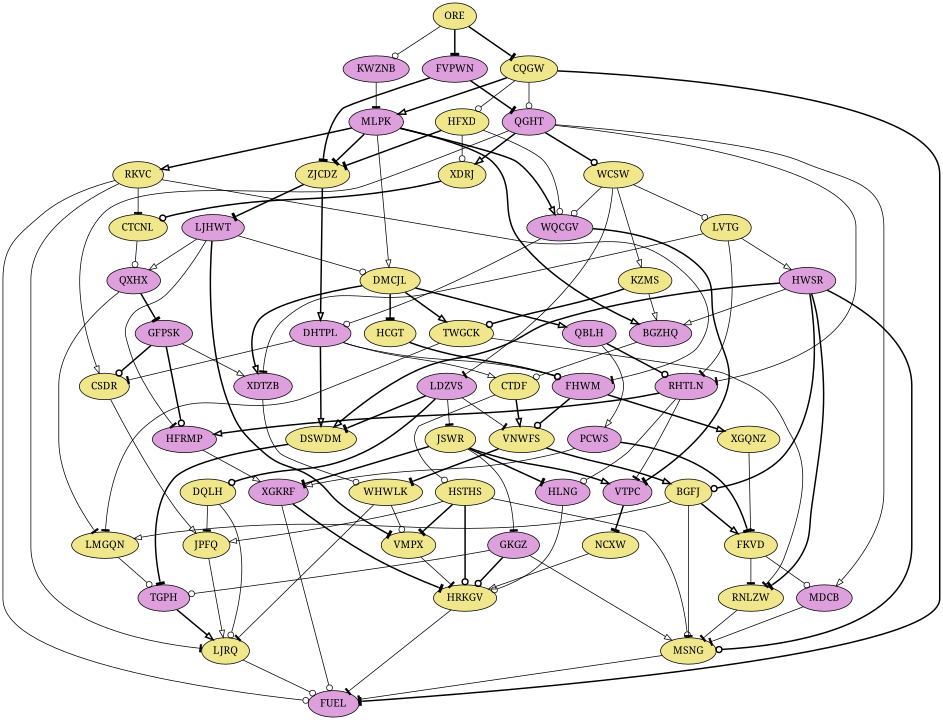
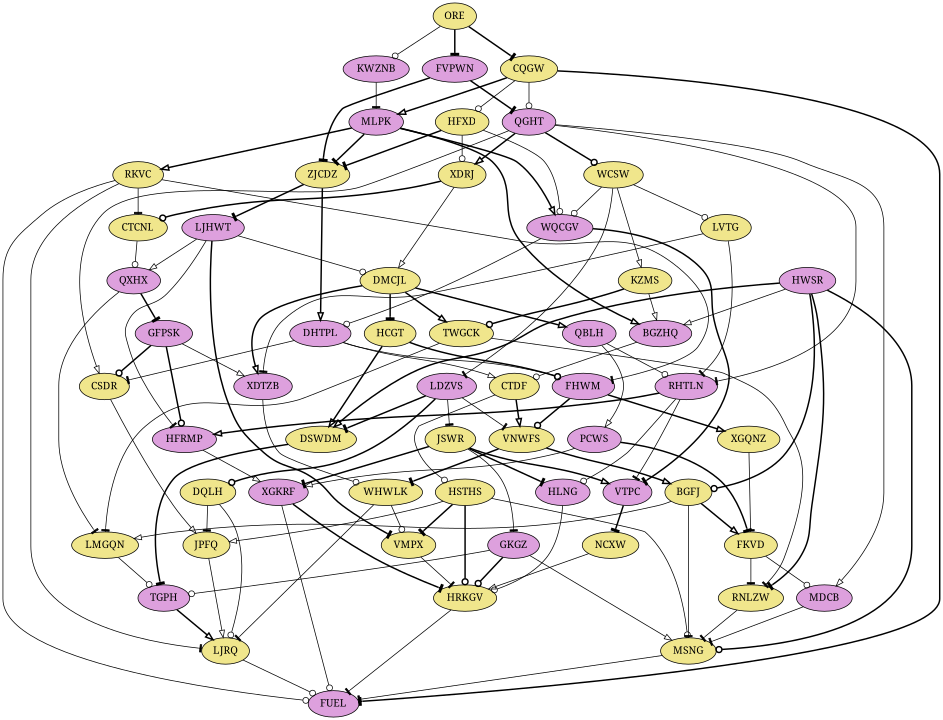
edge "MLPK" -> "DMCJL": now "XDRJ" -> "DMCJL"
edge "LVTG" -> "HWSR": removed
edge "QBLH" -> "RHTLN": style bold -> solid
edge "DHTPL" -> "DSWDM": now "HCGT" -> "DSWDM"
